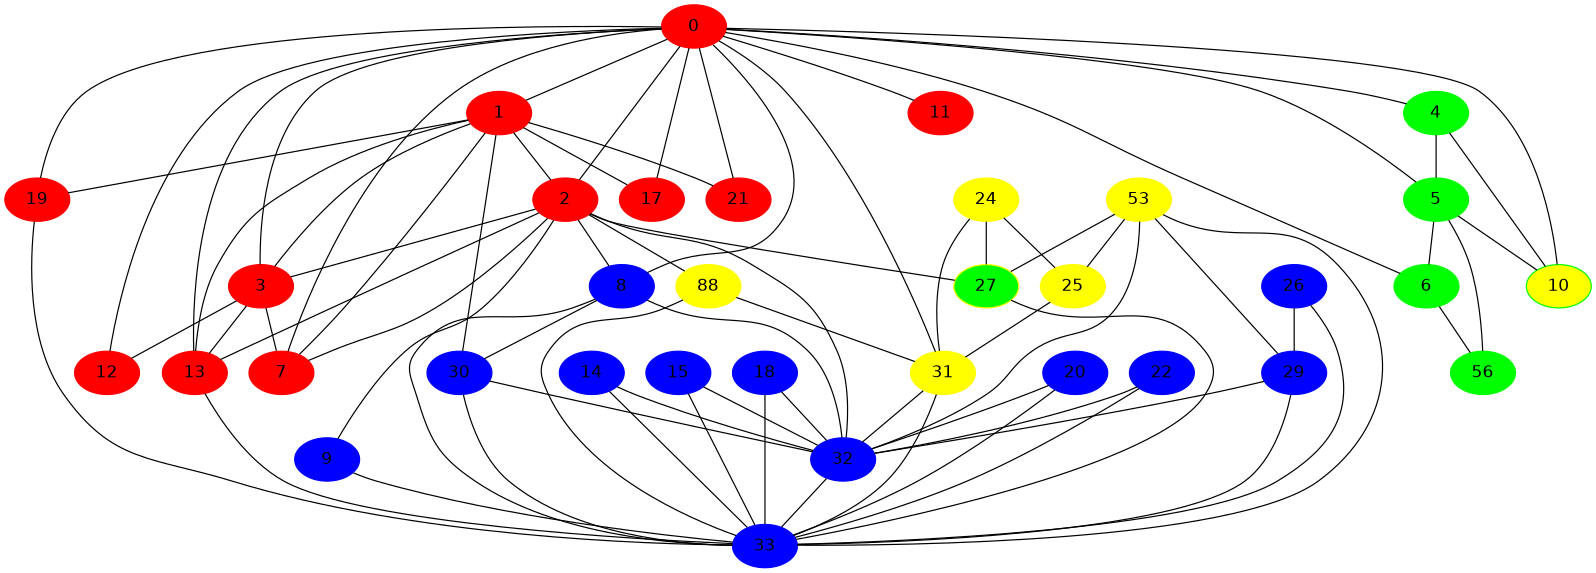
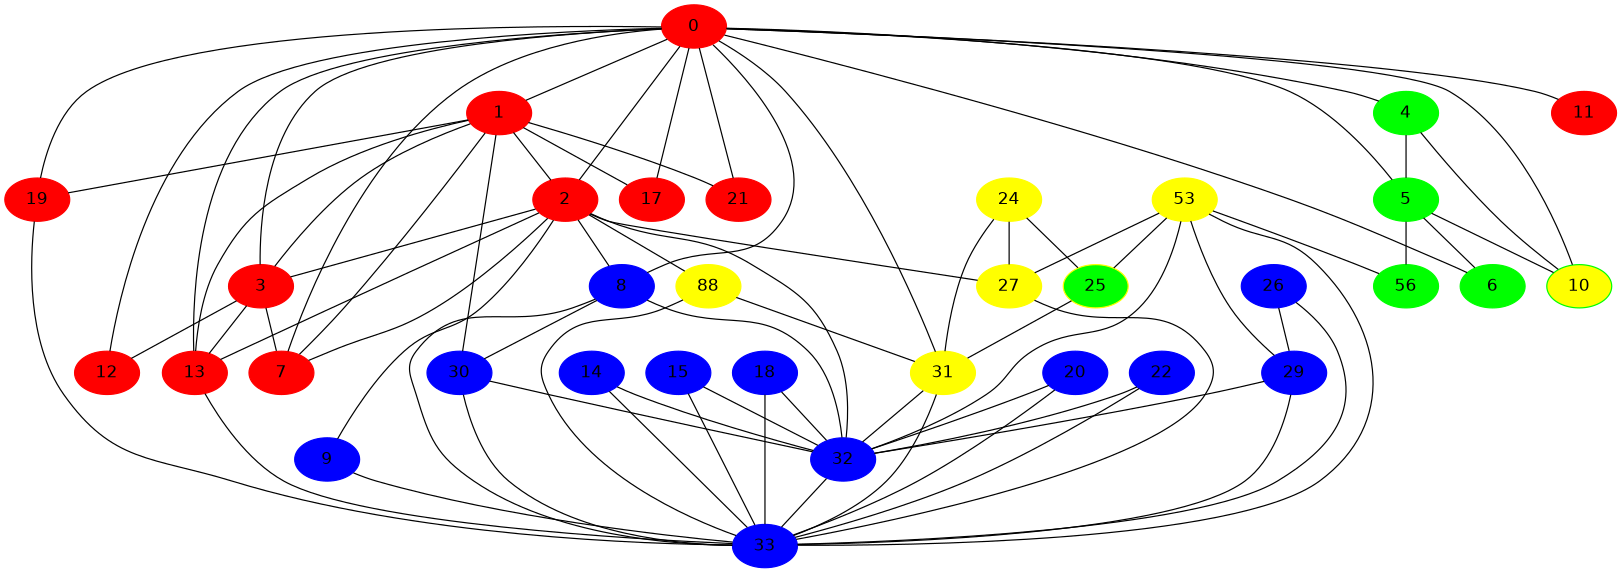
node "27": fillcolor green -> yellow
node "25": fillcolor yellow -> green
edge "6" -- "56": now "53" -- "56"
